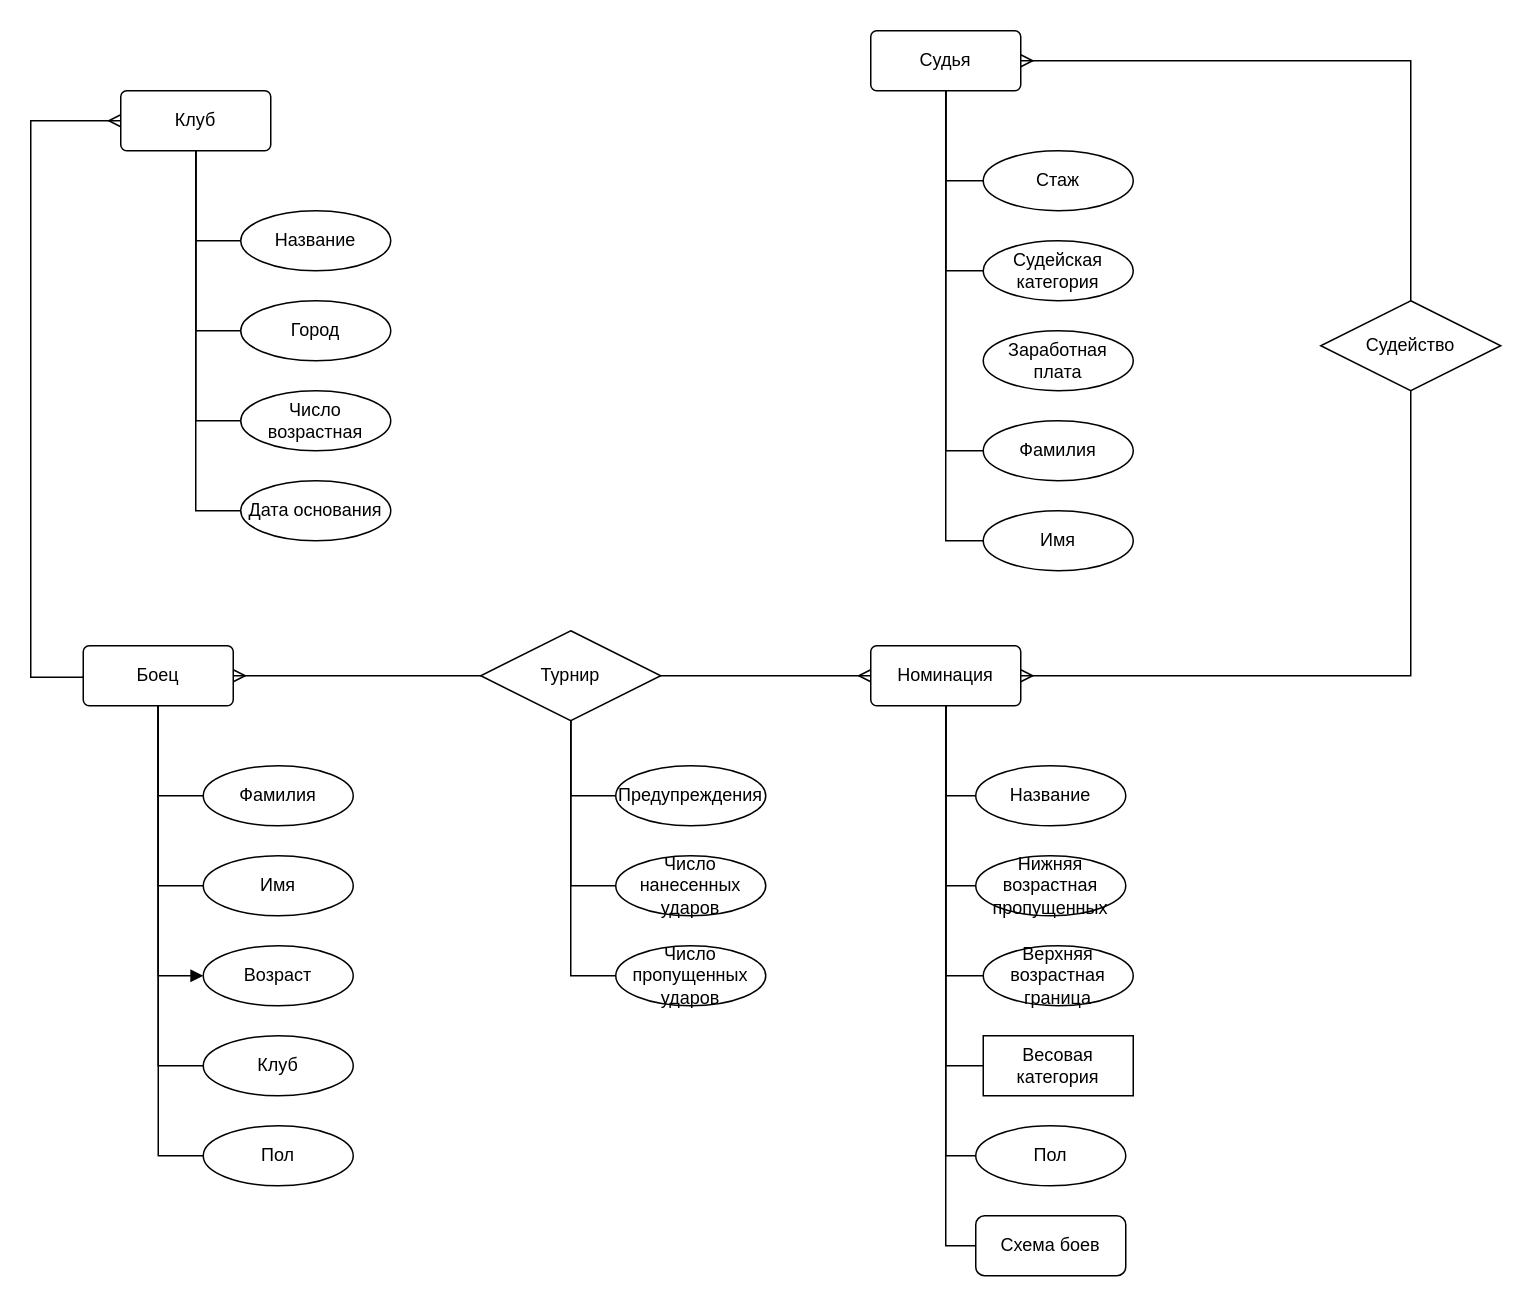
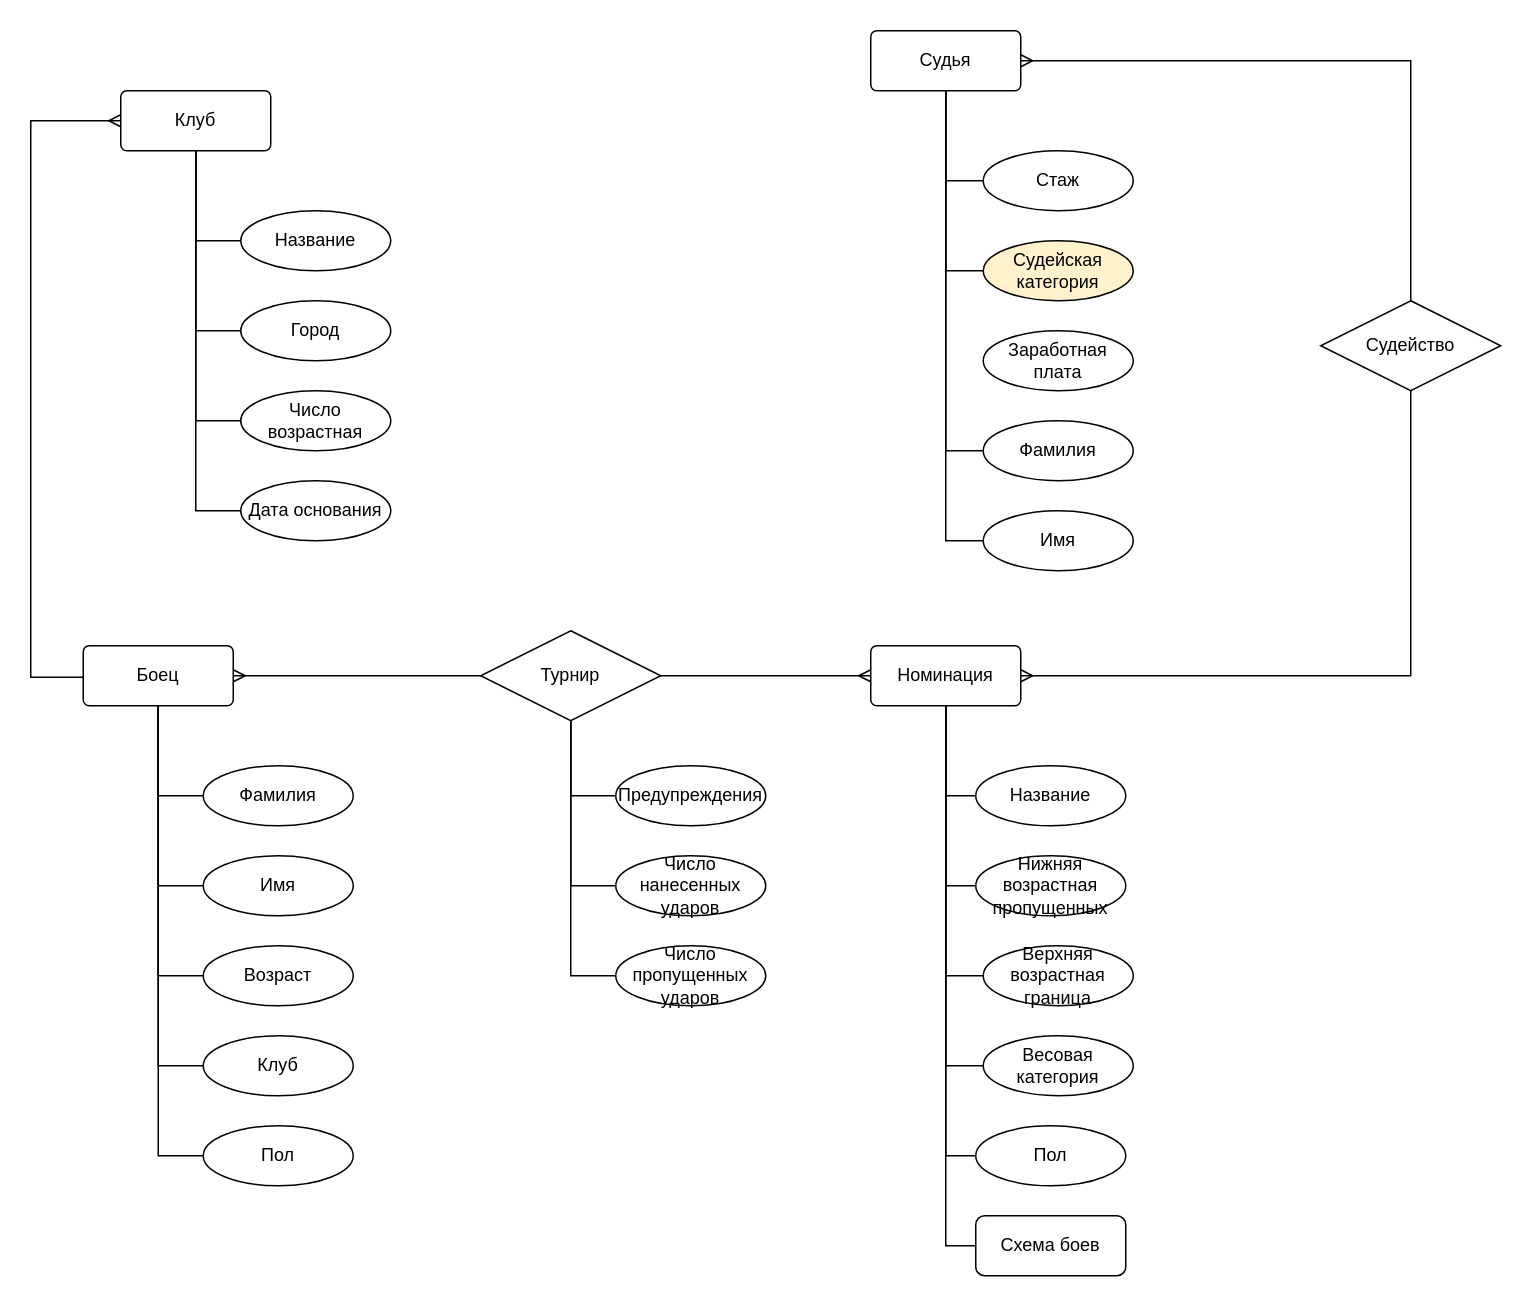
node "Судейская категория": fillcolor #ffffff -> #fff2cc
edge "Боец" -> "Возраст": arrowhead block -> none
node "Весовая категория": shape rectangle -> ellipse
